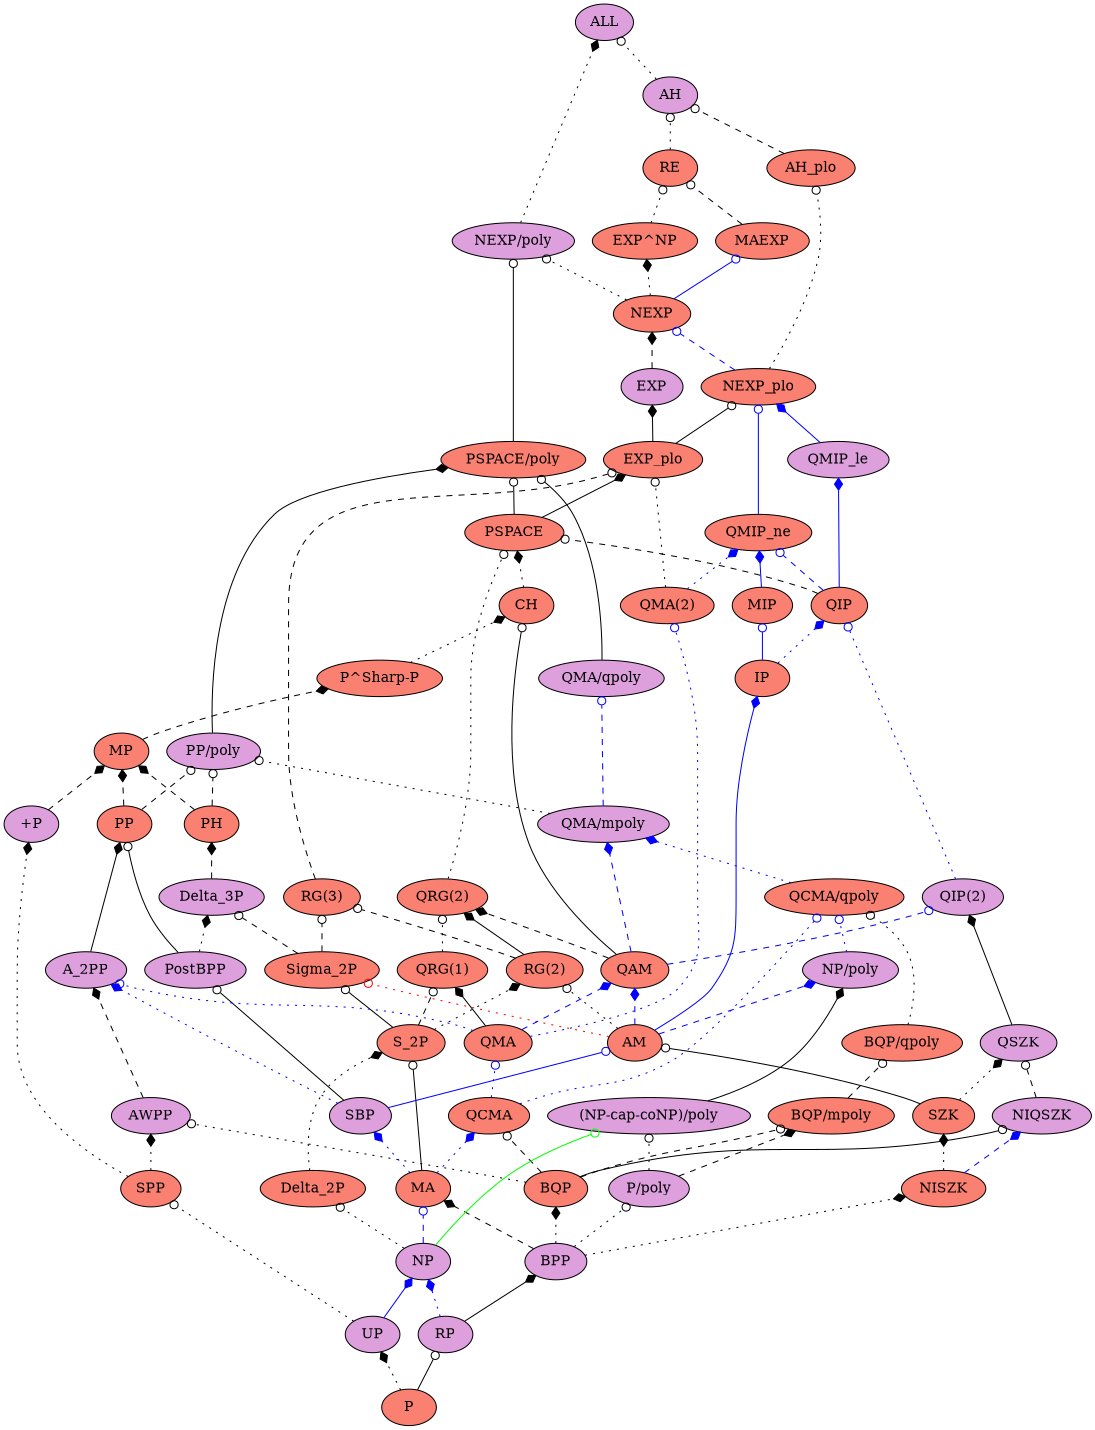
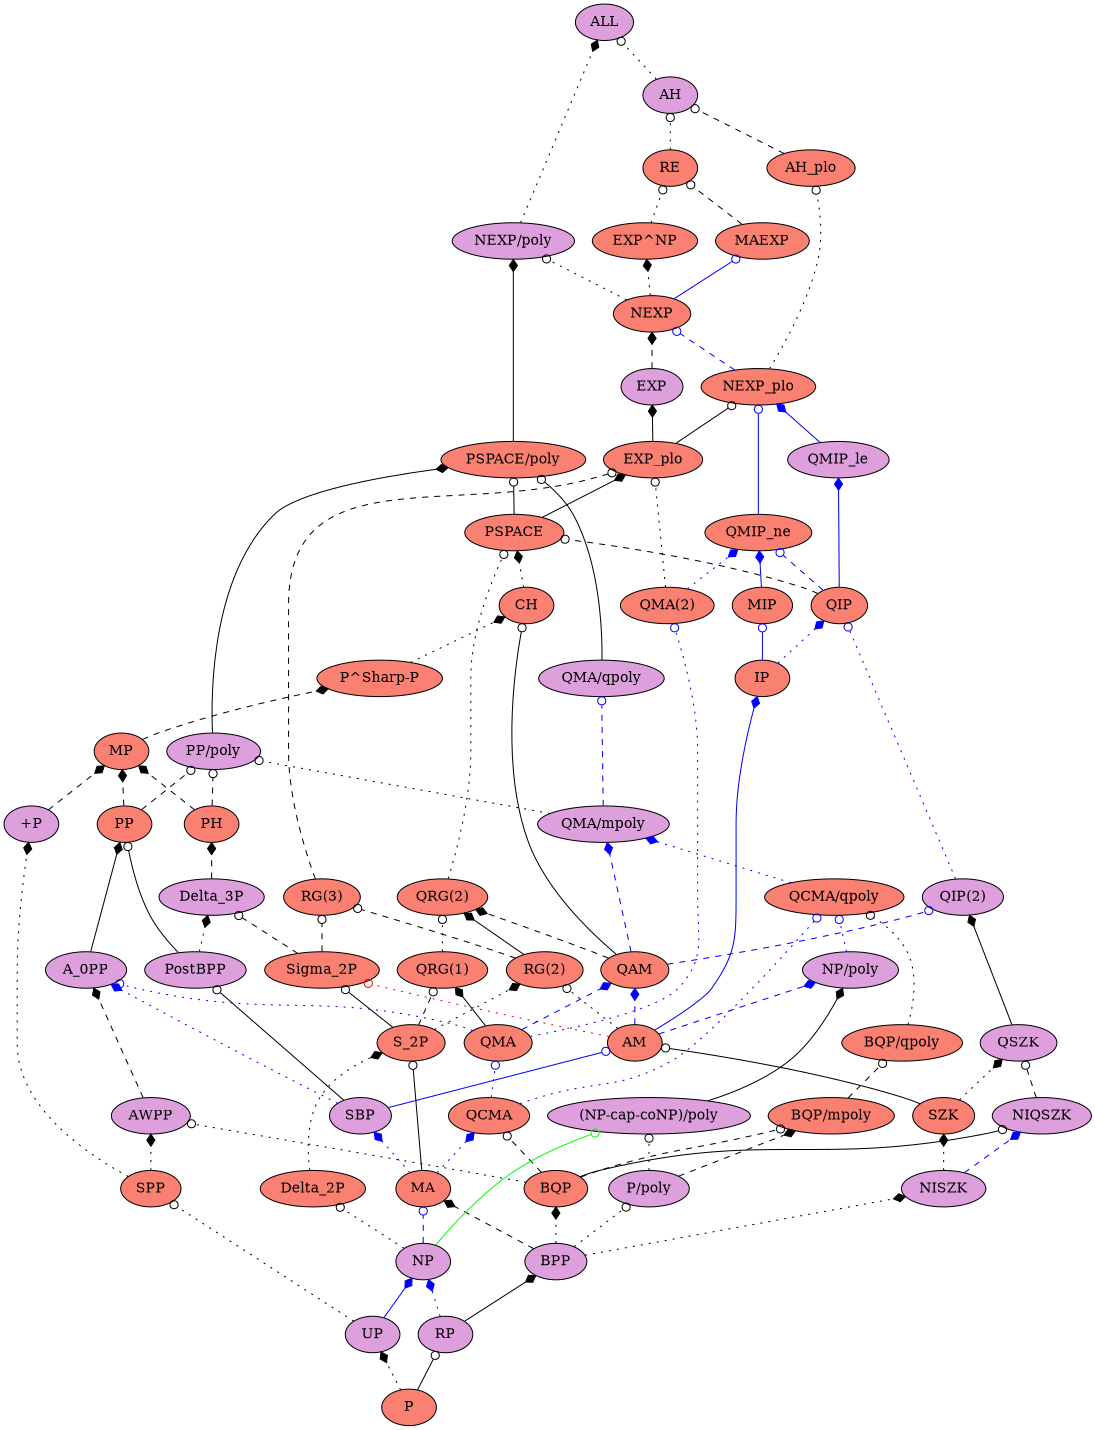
edge "PSPACE/poly" -> "NEXP/poly": arrowhead odot -> diamond
node "A_2PP": label "A_2PP" -> "A_0PP"
node "NISZK": fillcolor salmon -> plum
